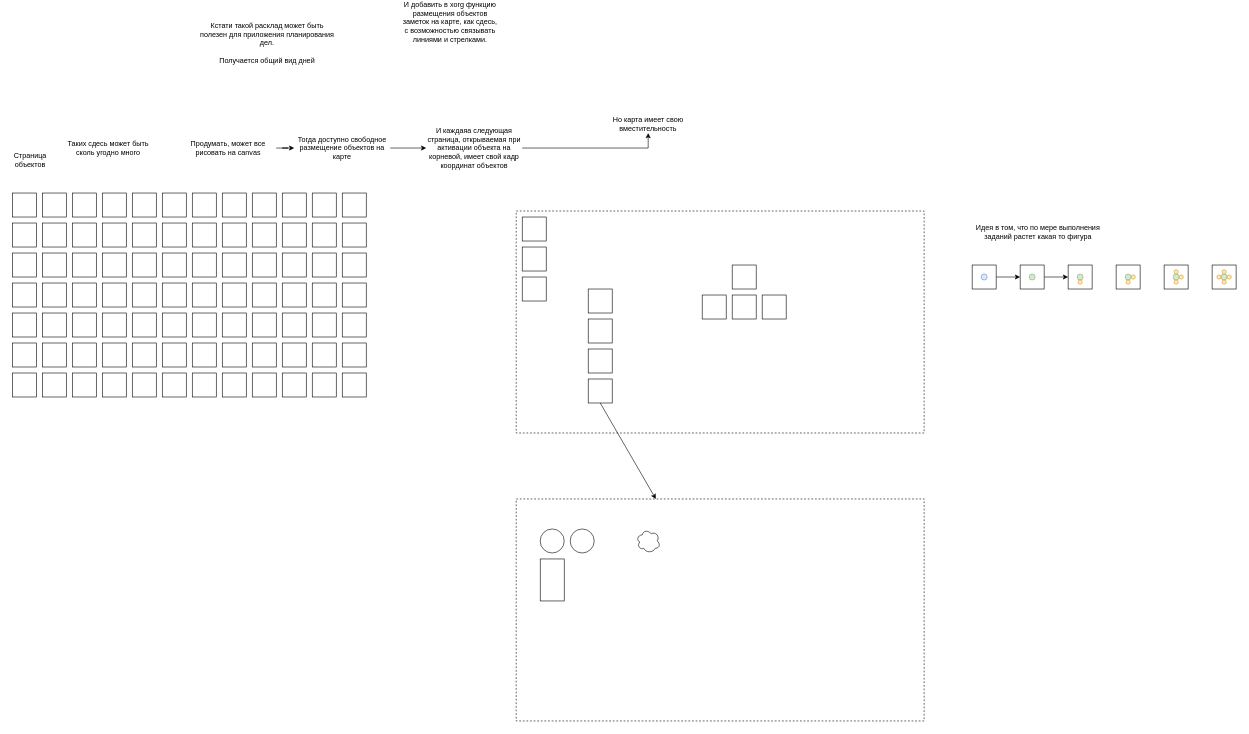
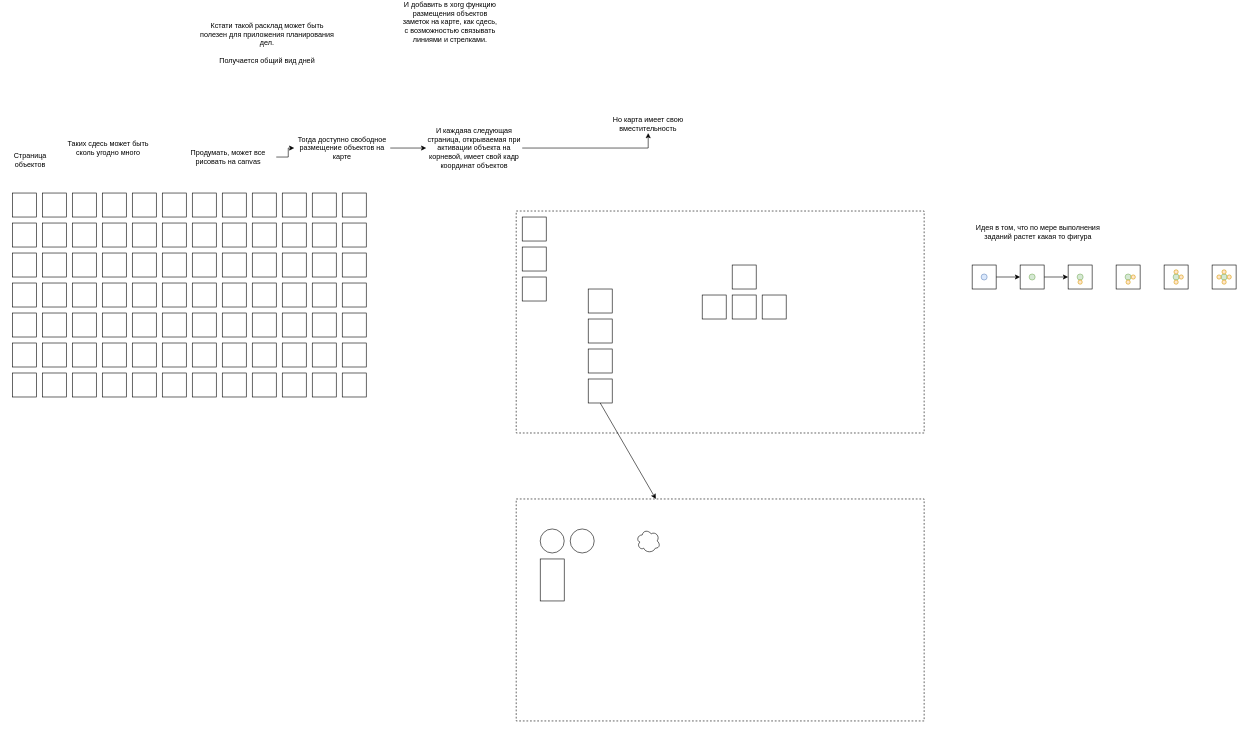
node "Продумать, может все рисовать на canvas": moved (228, 148) -> (228, 157)
